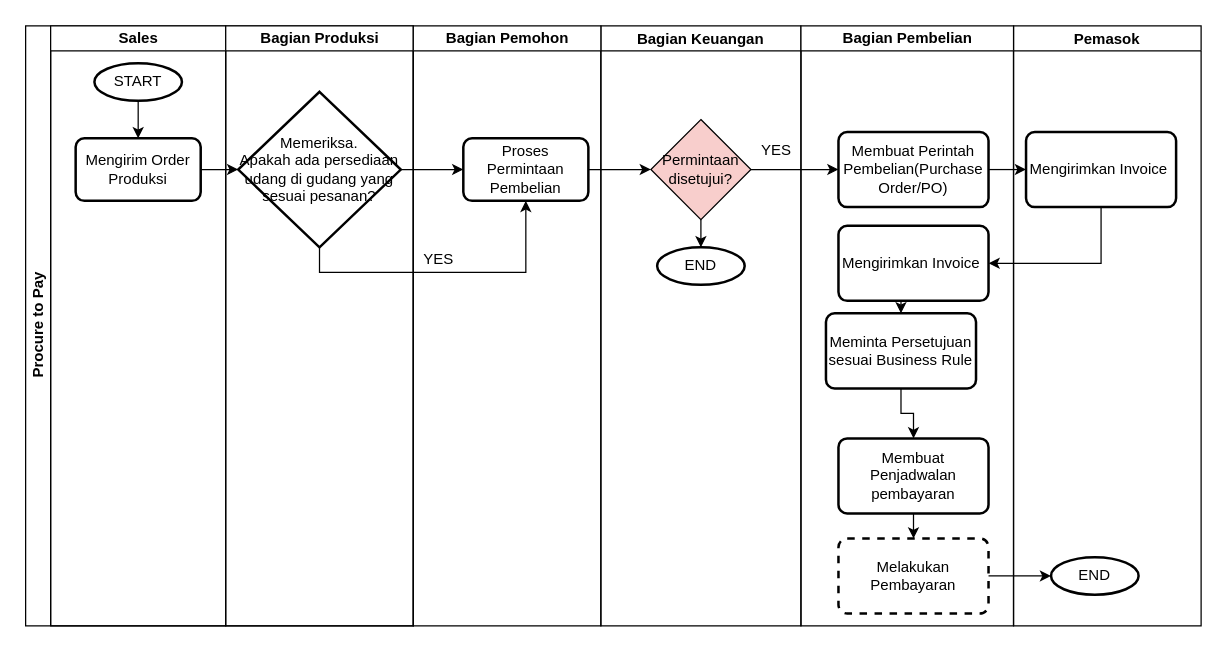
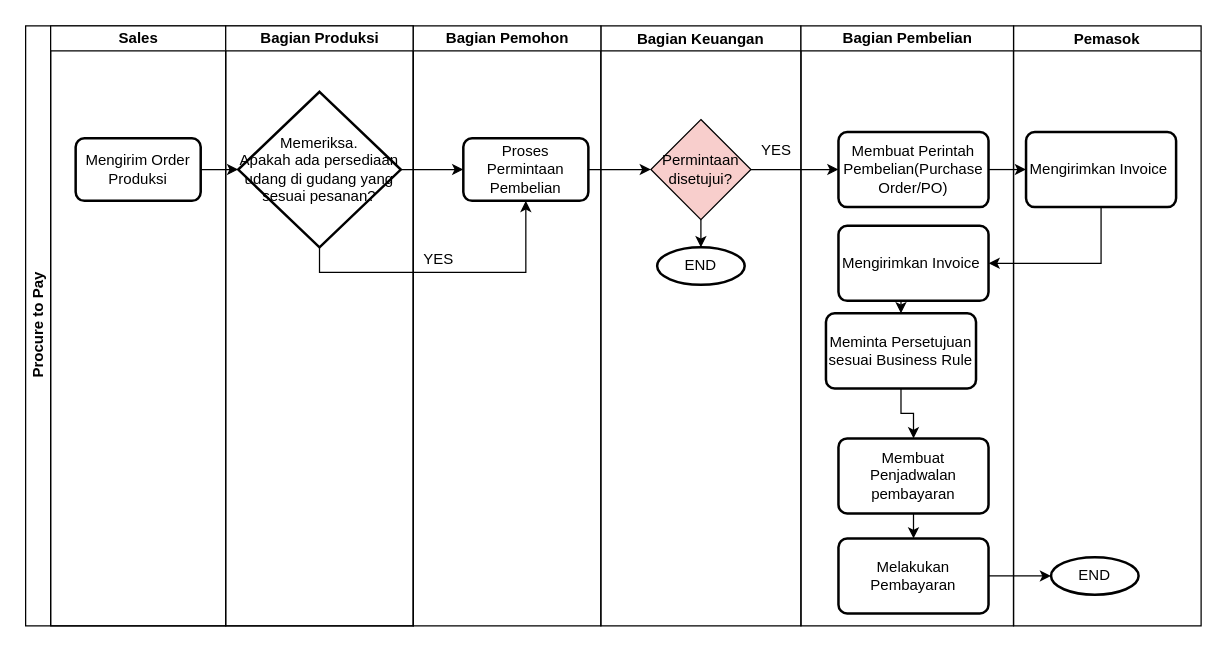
node "START": removed
edge "START" -> "Mengirim Order Produksi": removed
node "Melakukan Pembayaran": style dashed -> solid
